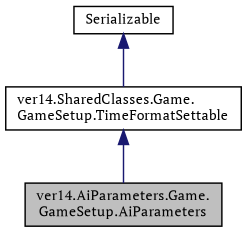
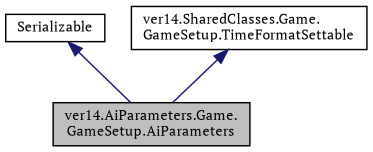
edge "ver14.SharedClasses.Game. GameSetup.TimeFormatSettable" -> "Serializable": now "ver14.AiParameters.Game. GameSetup.AiParameters" -> "Serializable"
